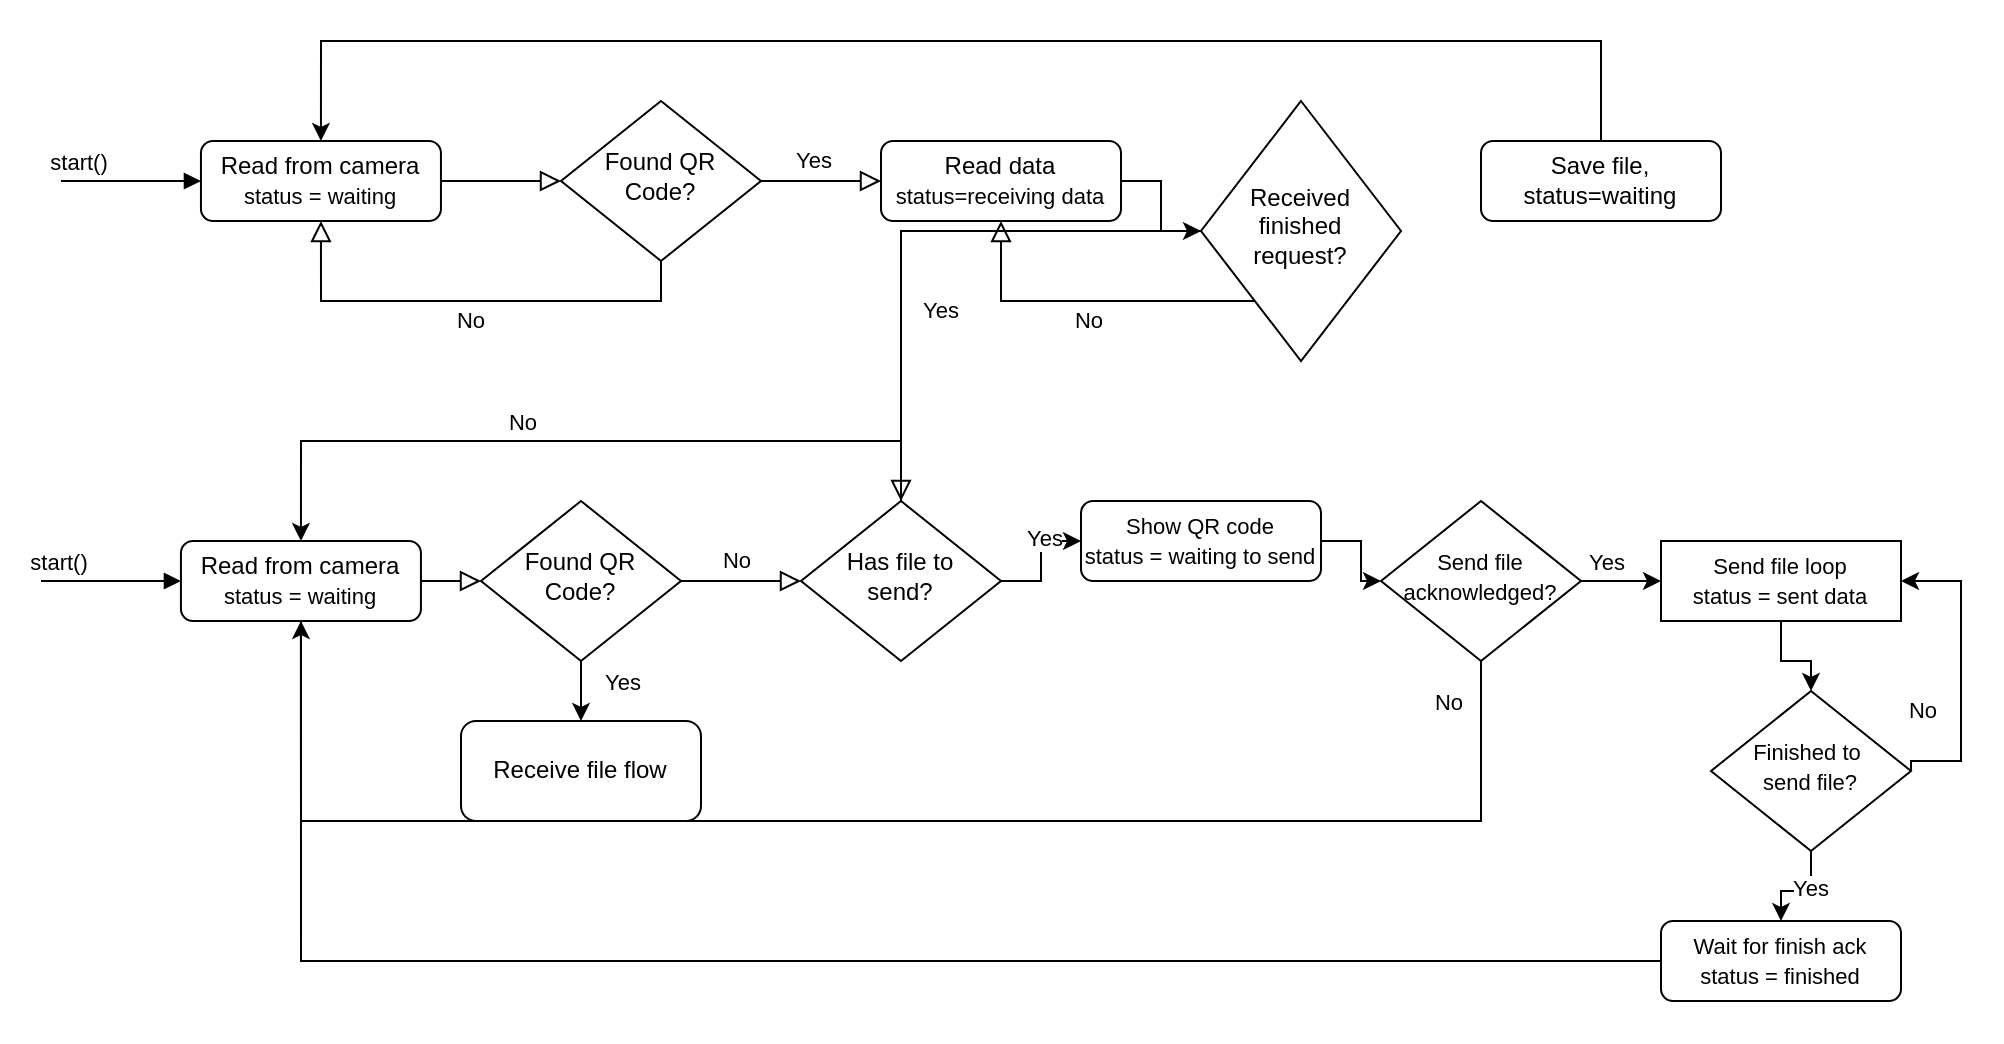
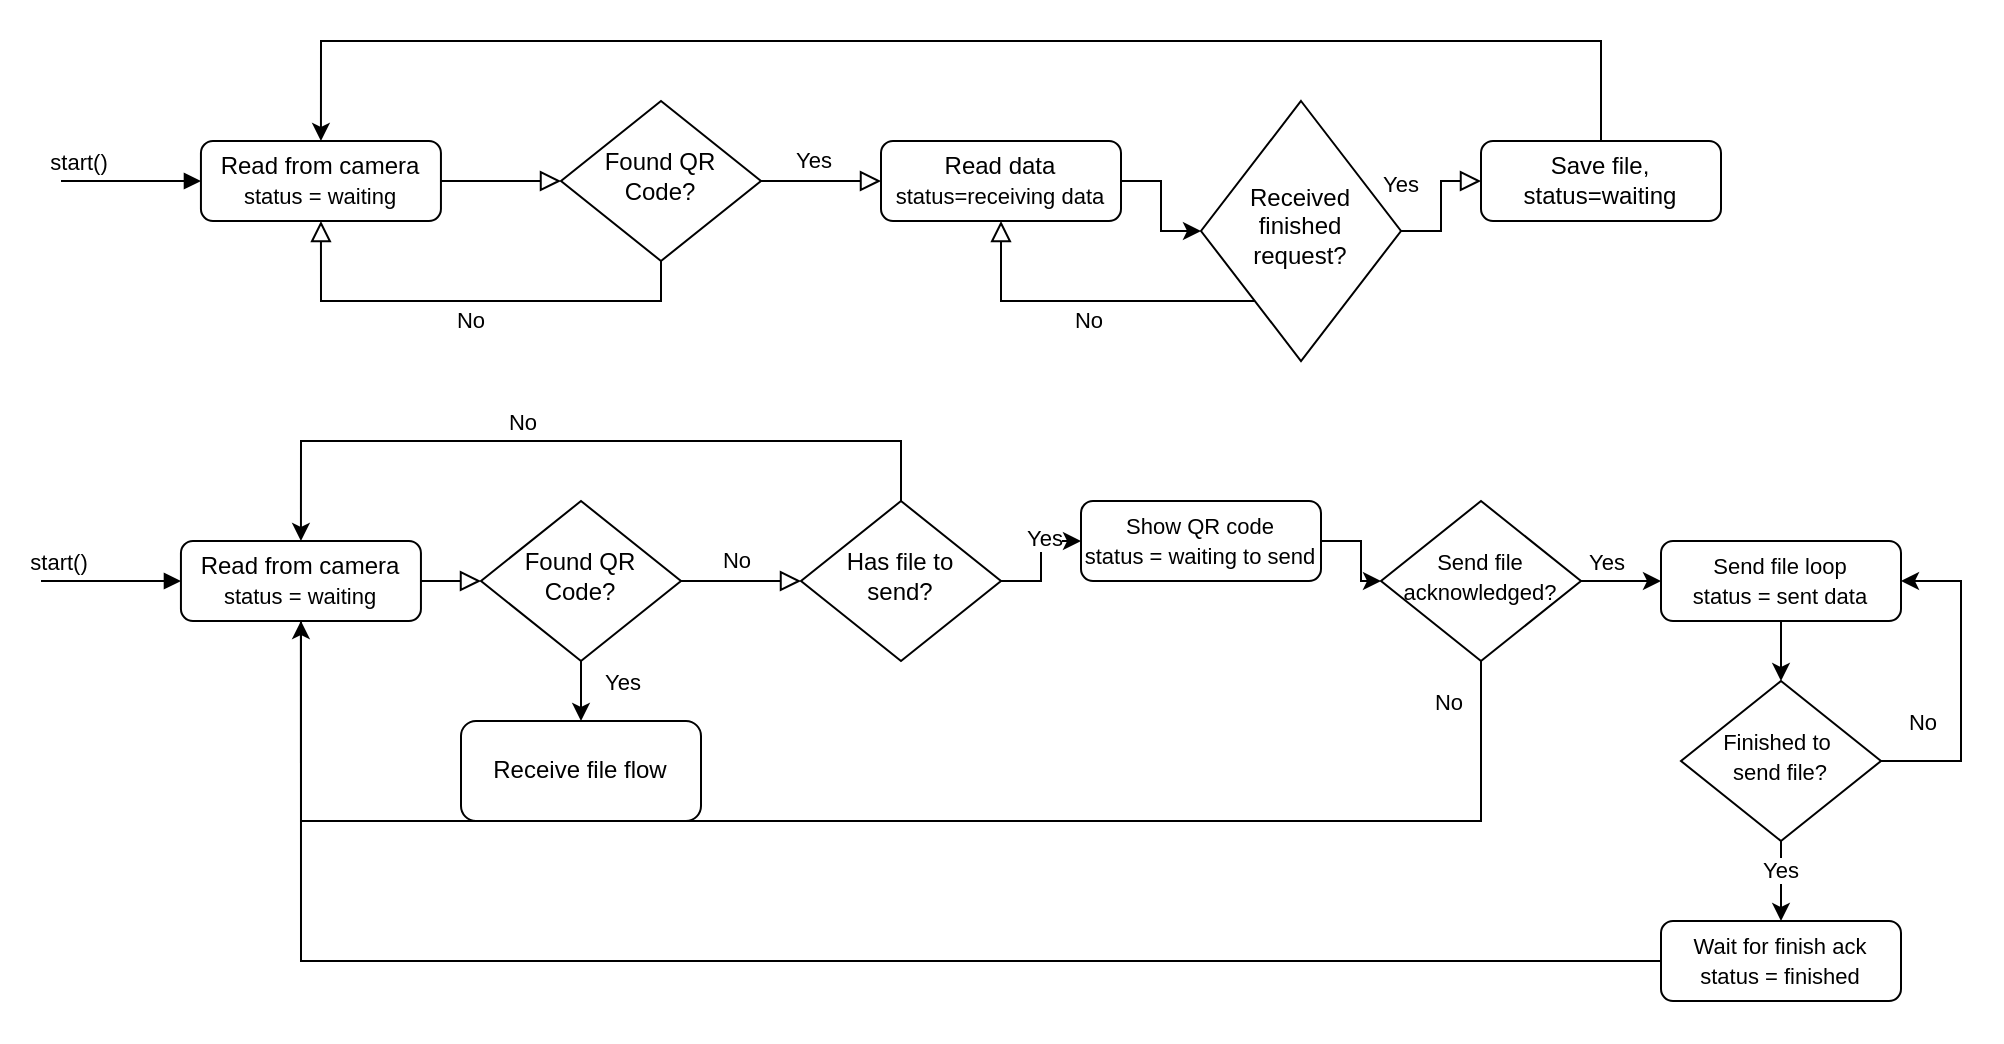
edge "Received finished request?" -> "Has file to send?": now "Received finished request?" -> "Save file, status=waiting"
node "Send file loop status = sent data": shape rectangle -> rounded rectangle
node "Finished to send file?": moved (1811, 771) -> (1781, 761)
